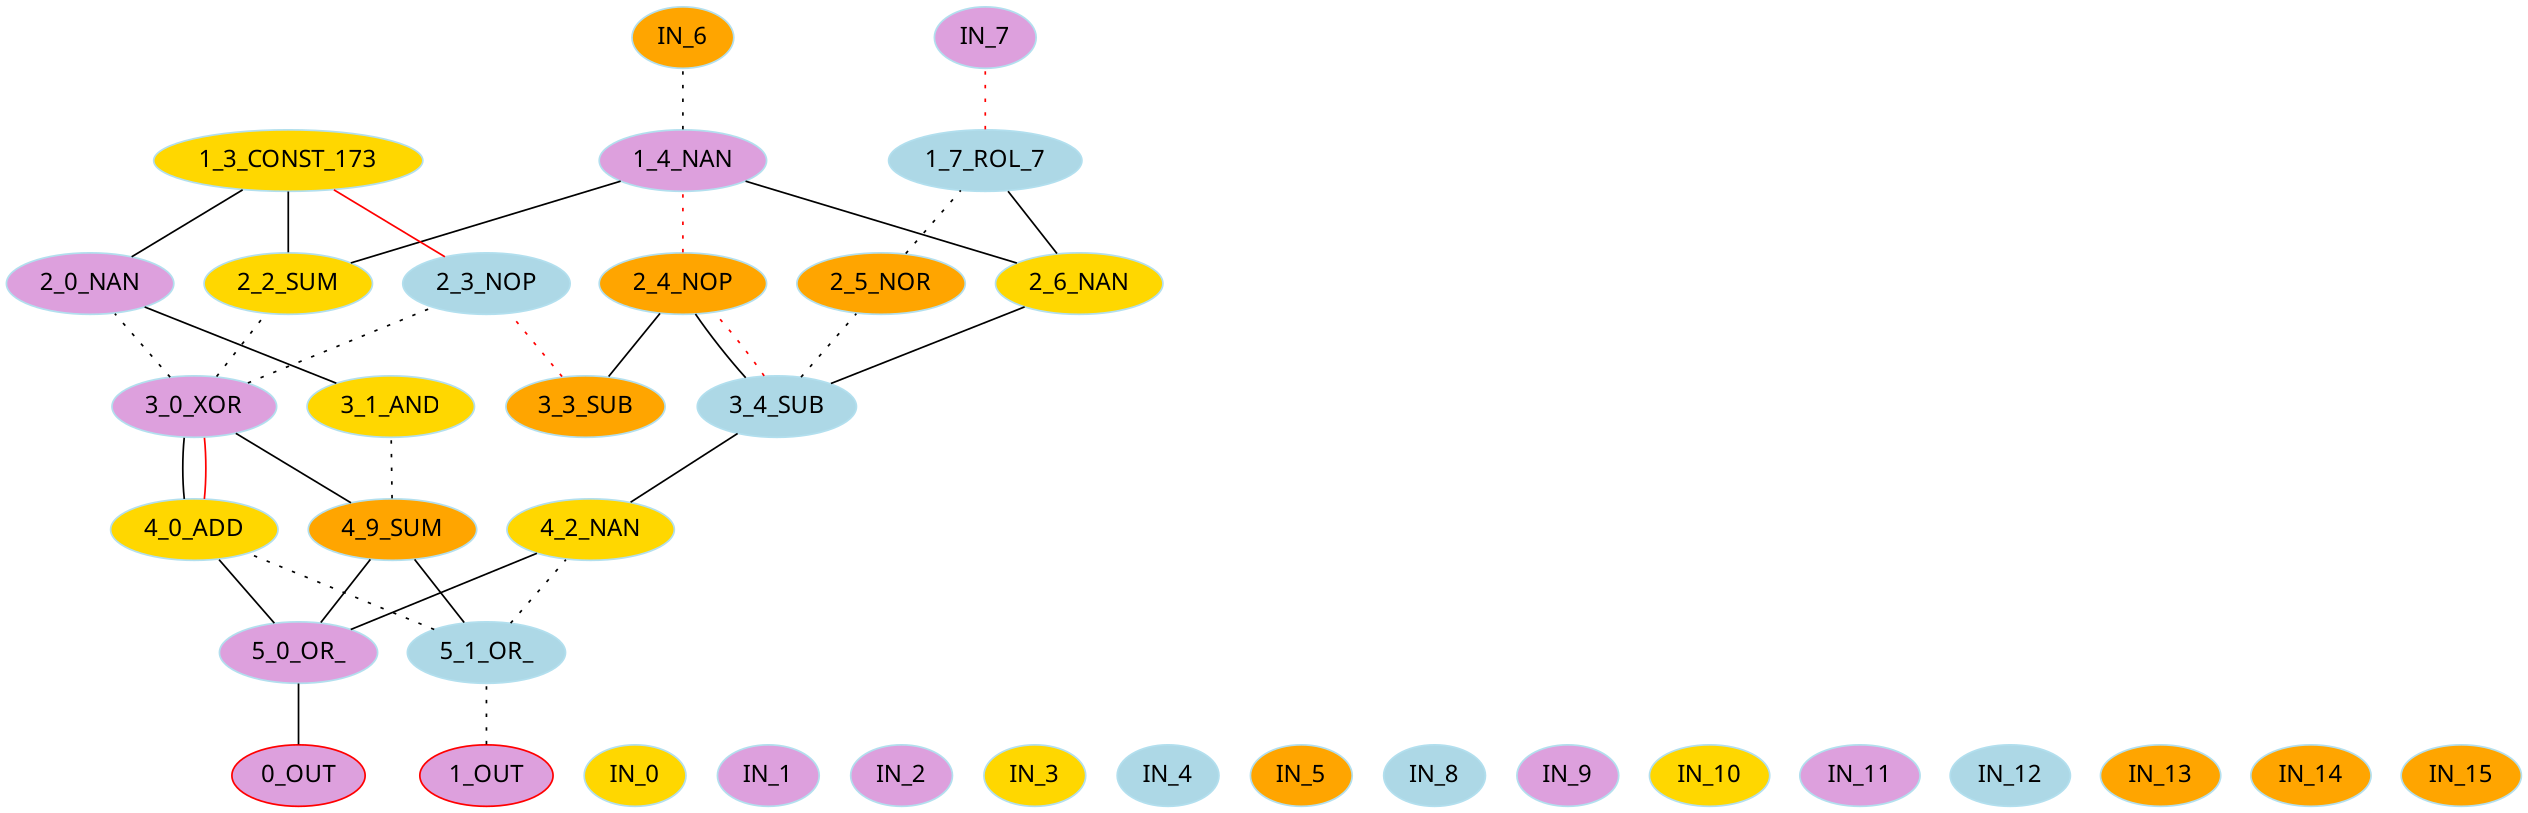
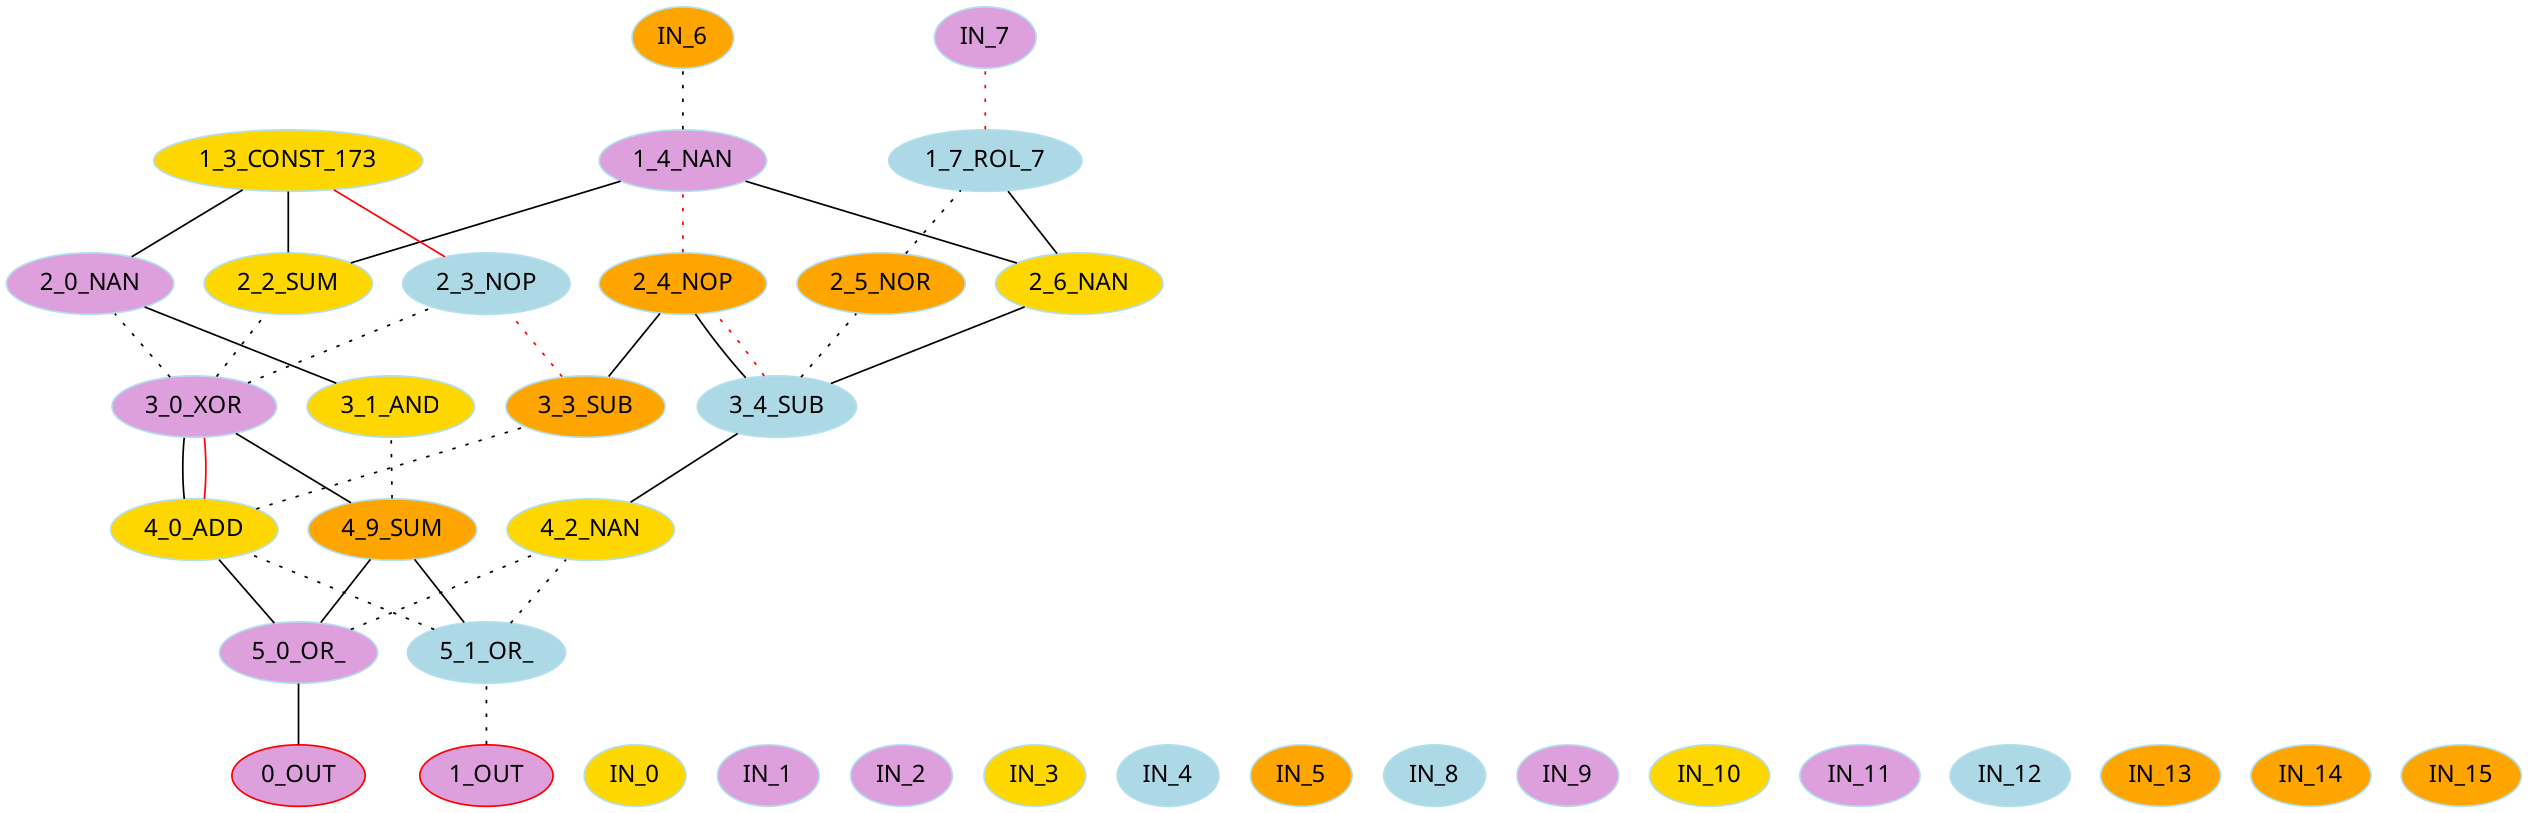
edge "3_3_SUB" -- "4_0_ADD": added
edge "4_2_NAN" -- "5_0_OR_": style solid -> dotted
